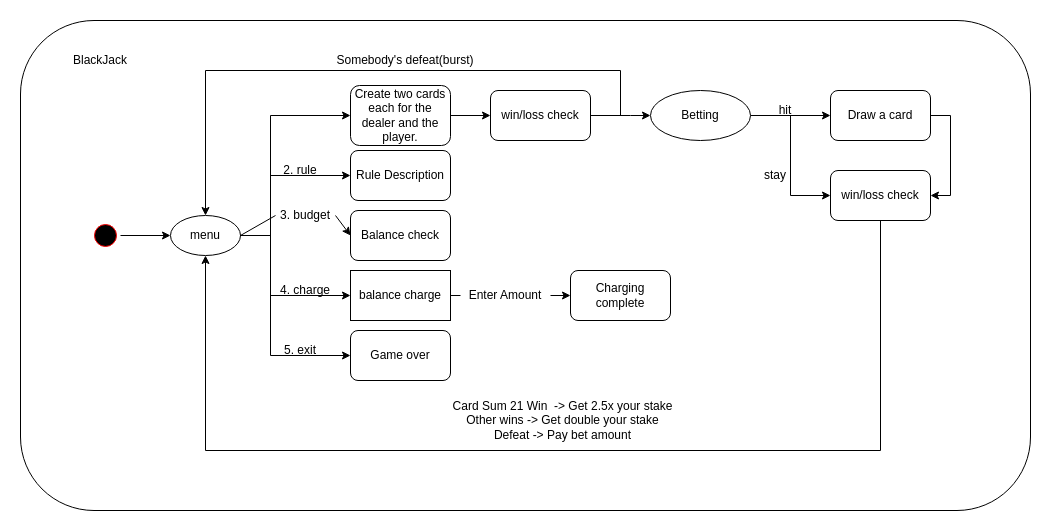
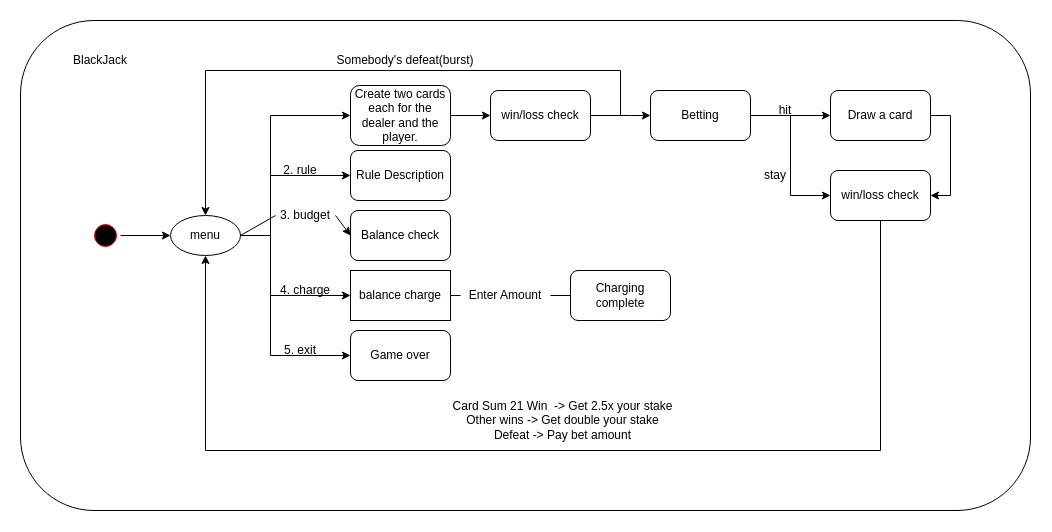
node "Betting": shape ellipse -> rounded rectangle
edge "Enter Amount" -> "Charging complete": arrowhead classic -> none
